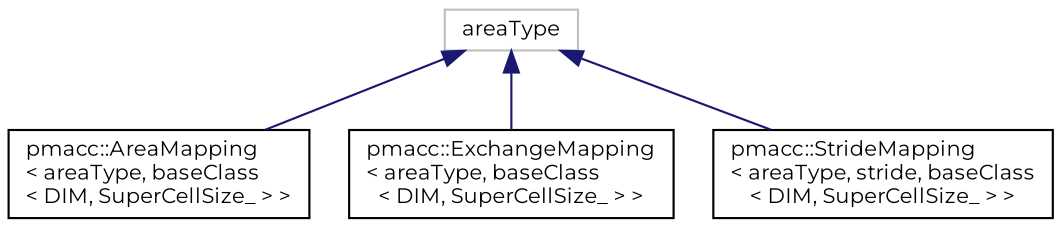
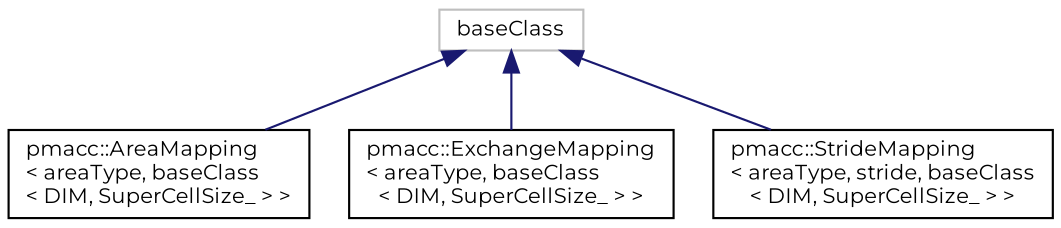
node "areaType": label "areaType" -> "baseClass"
